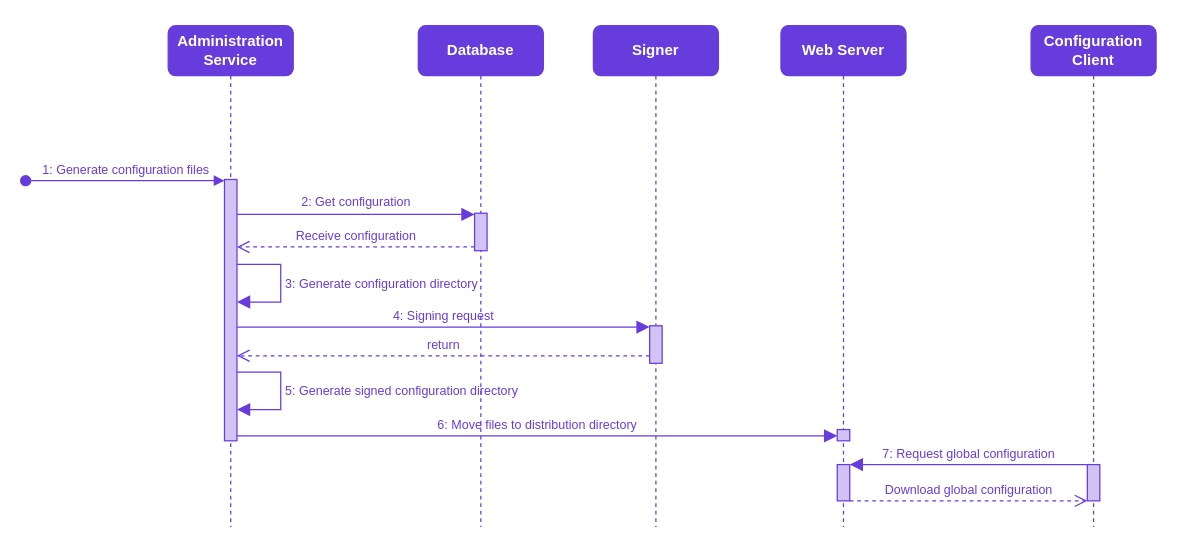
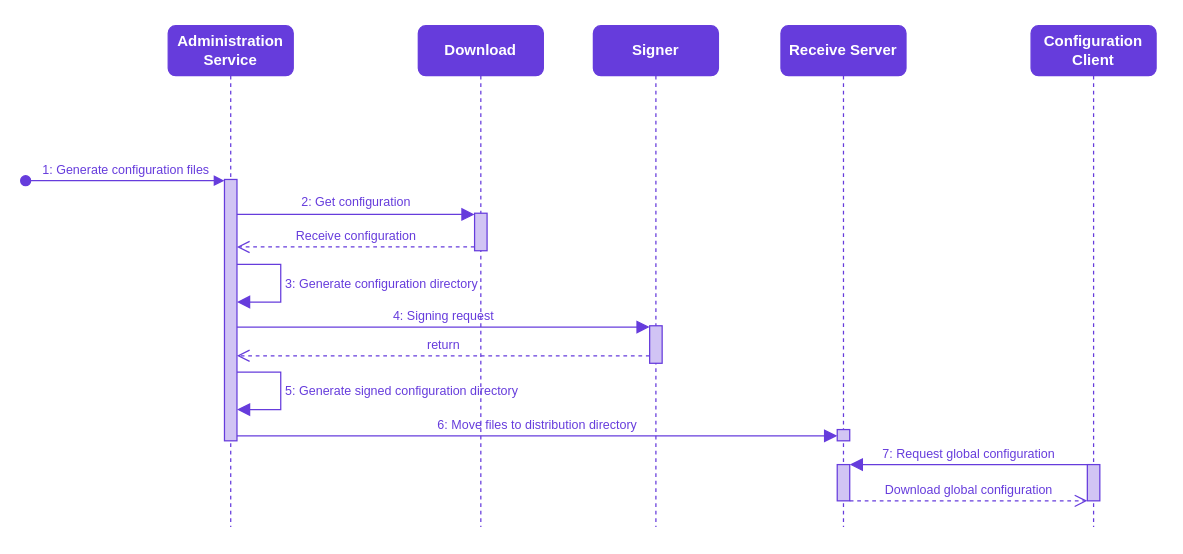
node "Database": label "Database" -> "Download"
node "Web Server": label "Web Server" -> "Receive Server"
